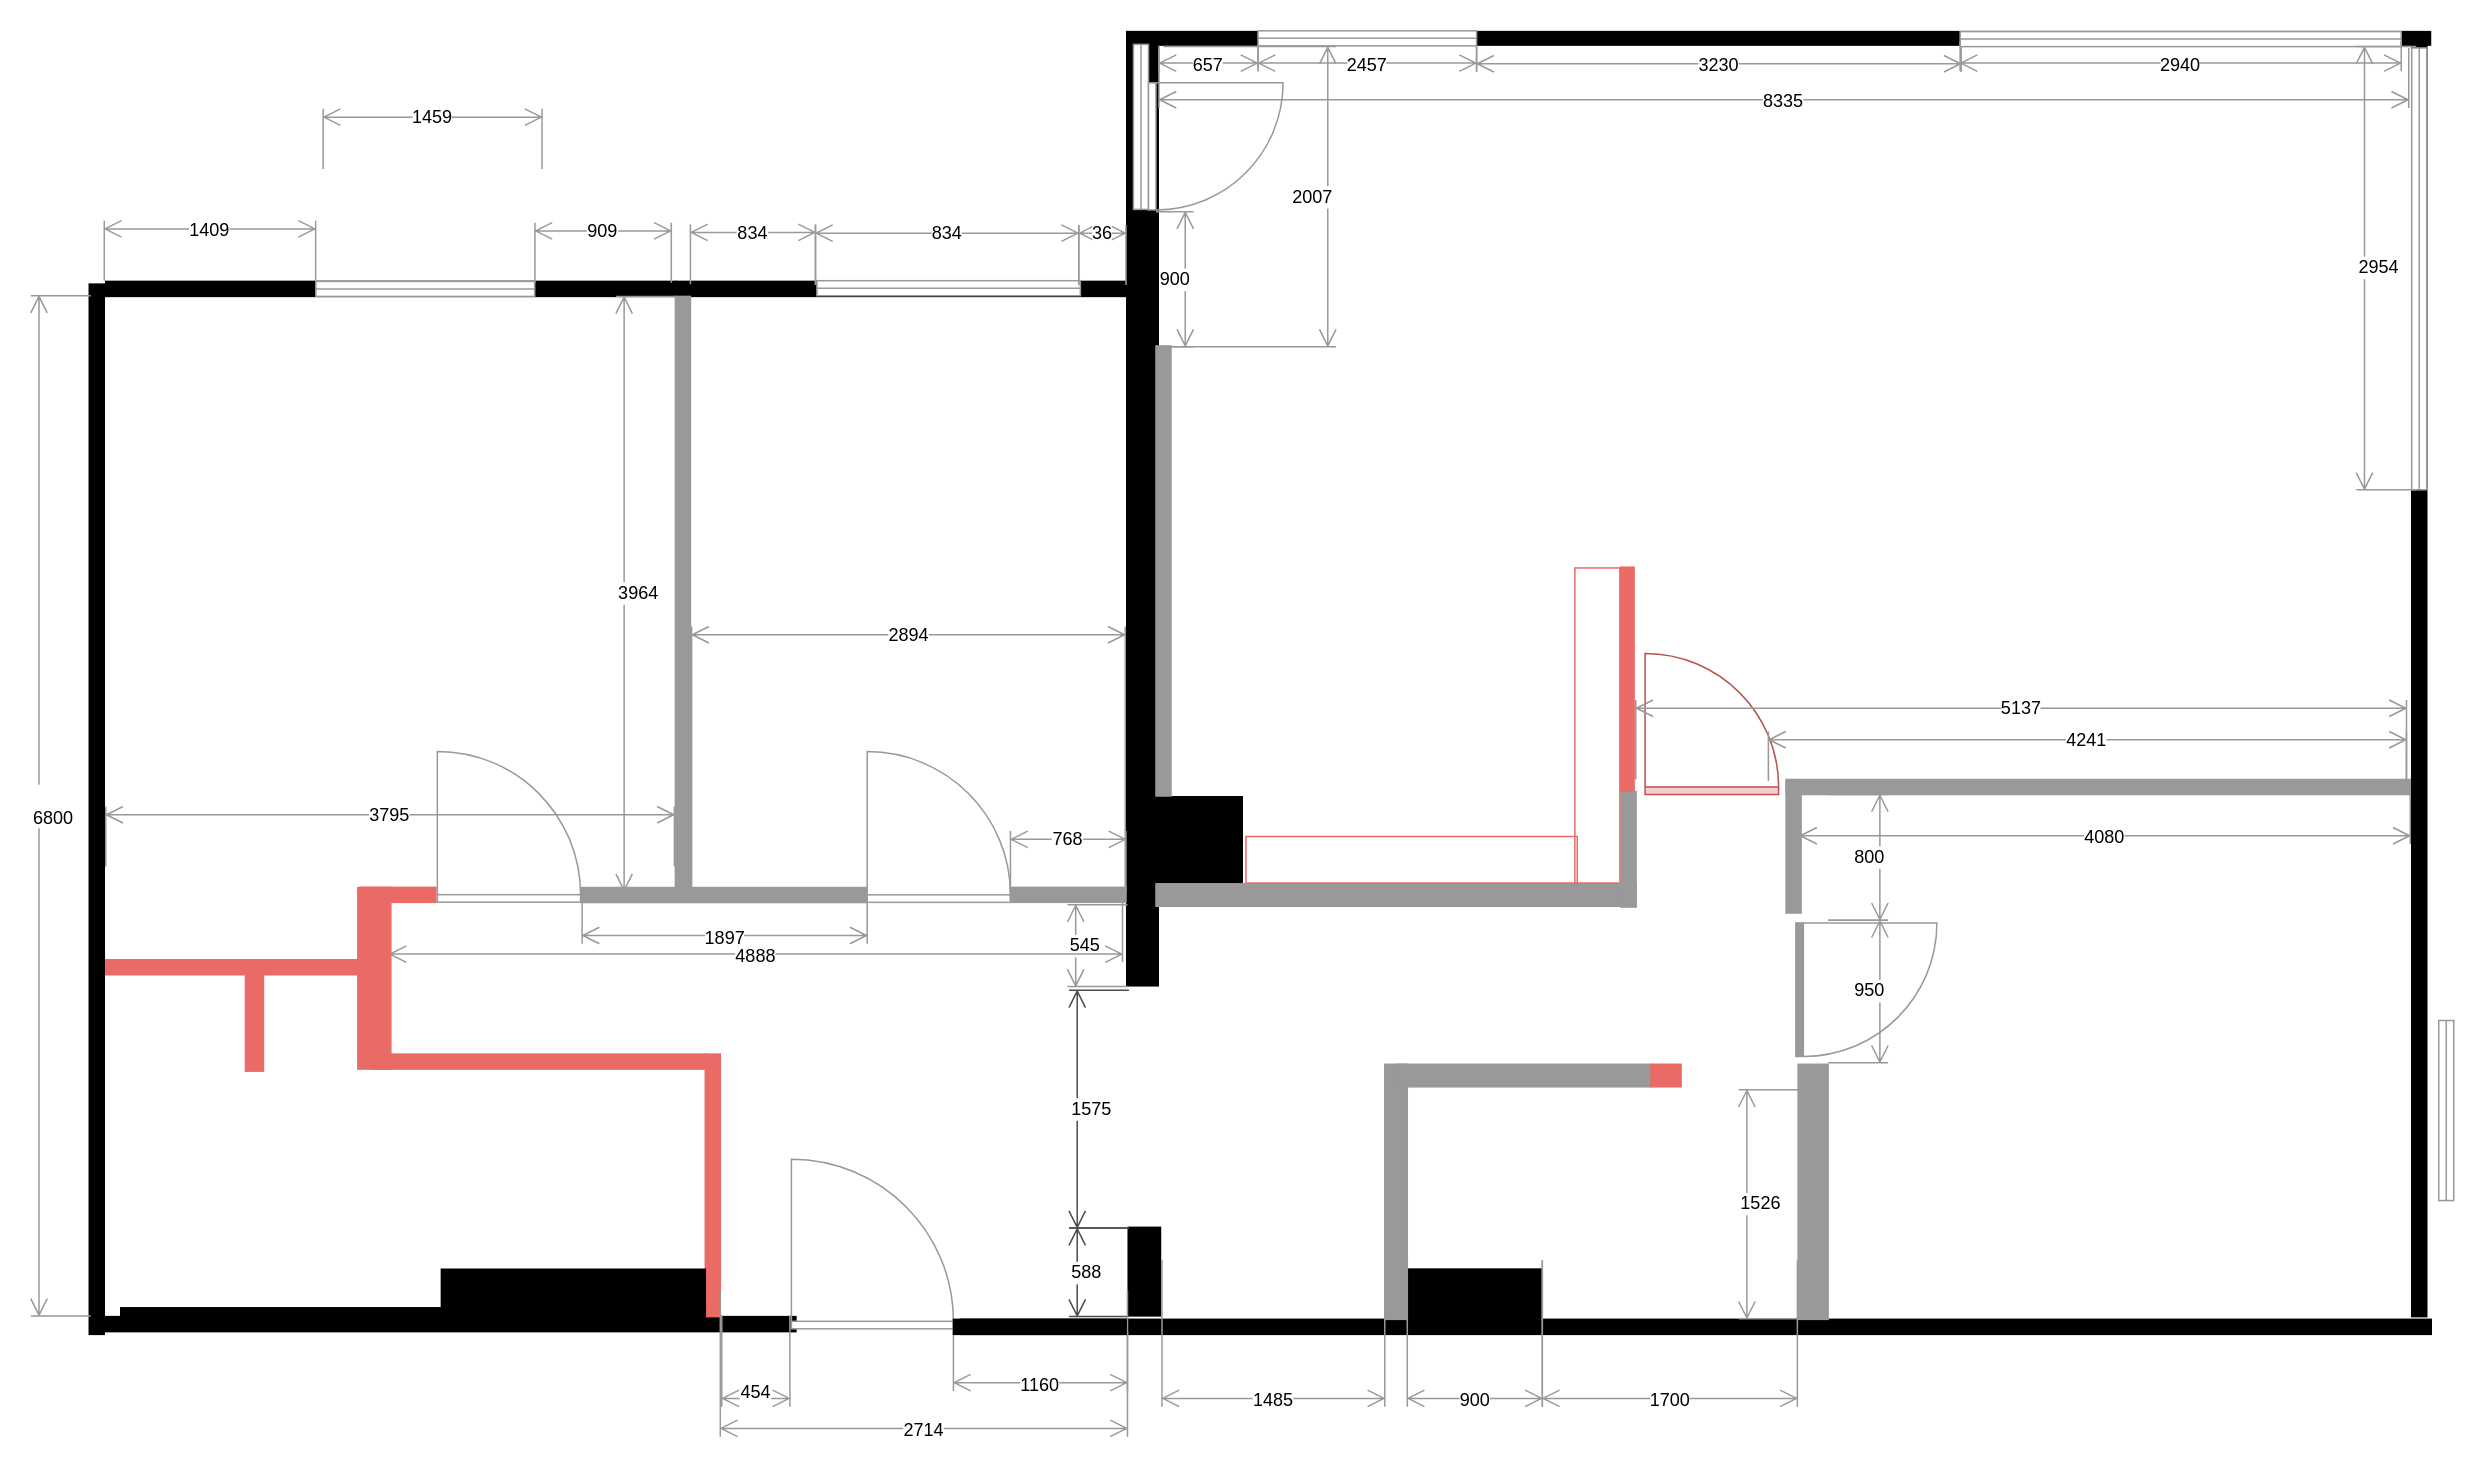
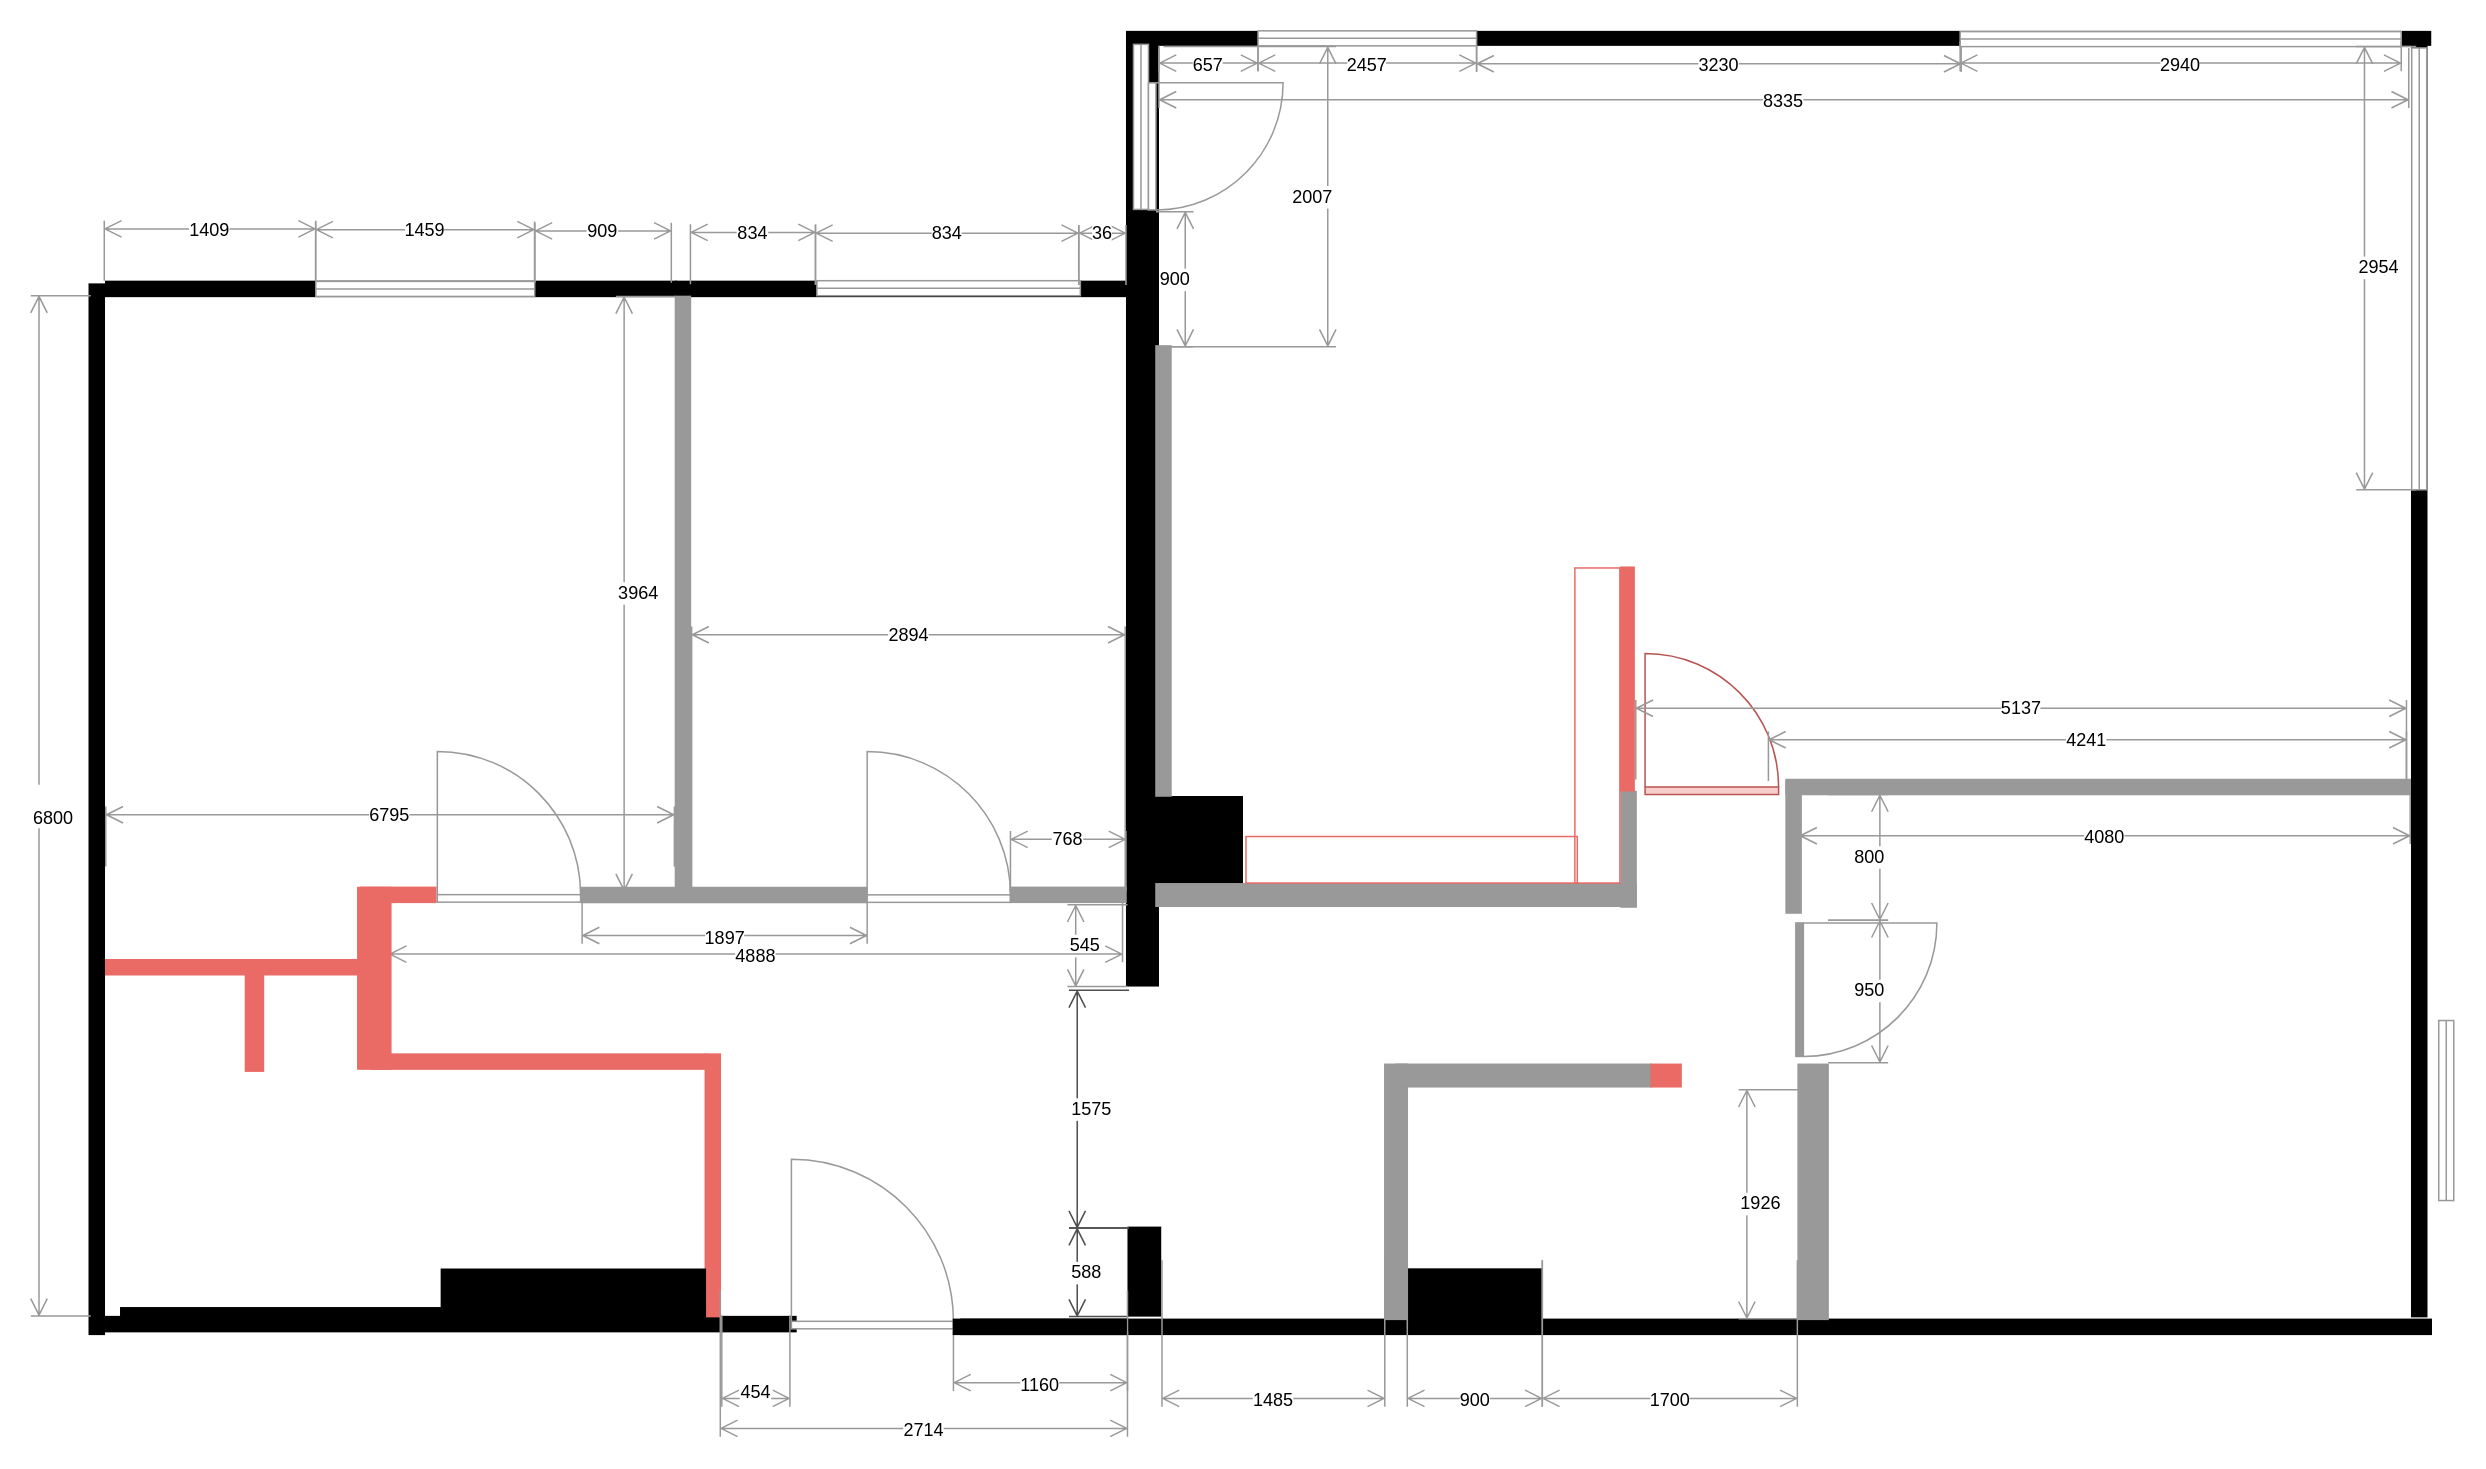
node "1459": moved (433, 139) -> (425, 251)
node "3795": label "3795" -> "6795"
node "1526": label "1526" -> "1926"
